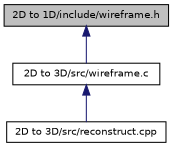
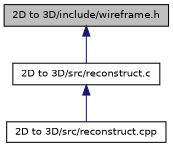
node "2D to 1D/include/wireframe.h": label "2D to 1D/include/wireframe.h" -> "2D to 3D/include/wireframe.h"
node "2D to 3D/src/wireframe.c": label "2D to 3D/src/wireframe.c" -> "2D to 3D/src/reconstruct.c"
